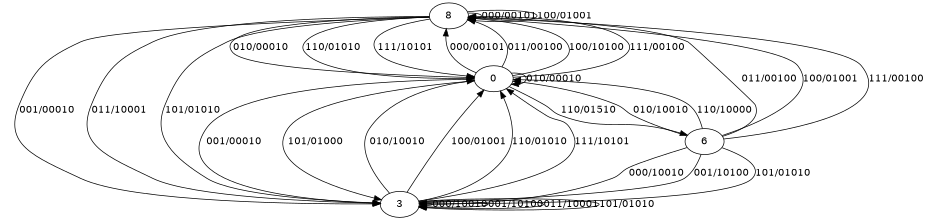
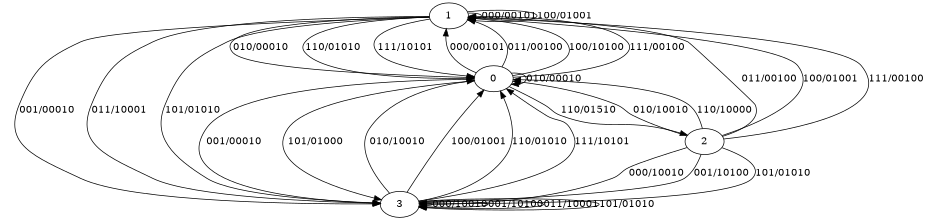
node "8": label "8" -> "1"
node "6": label "6" -> "2"
